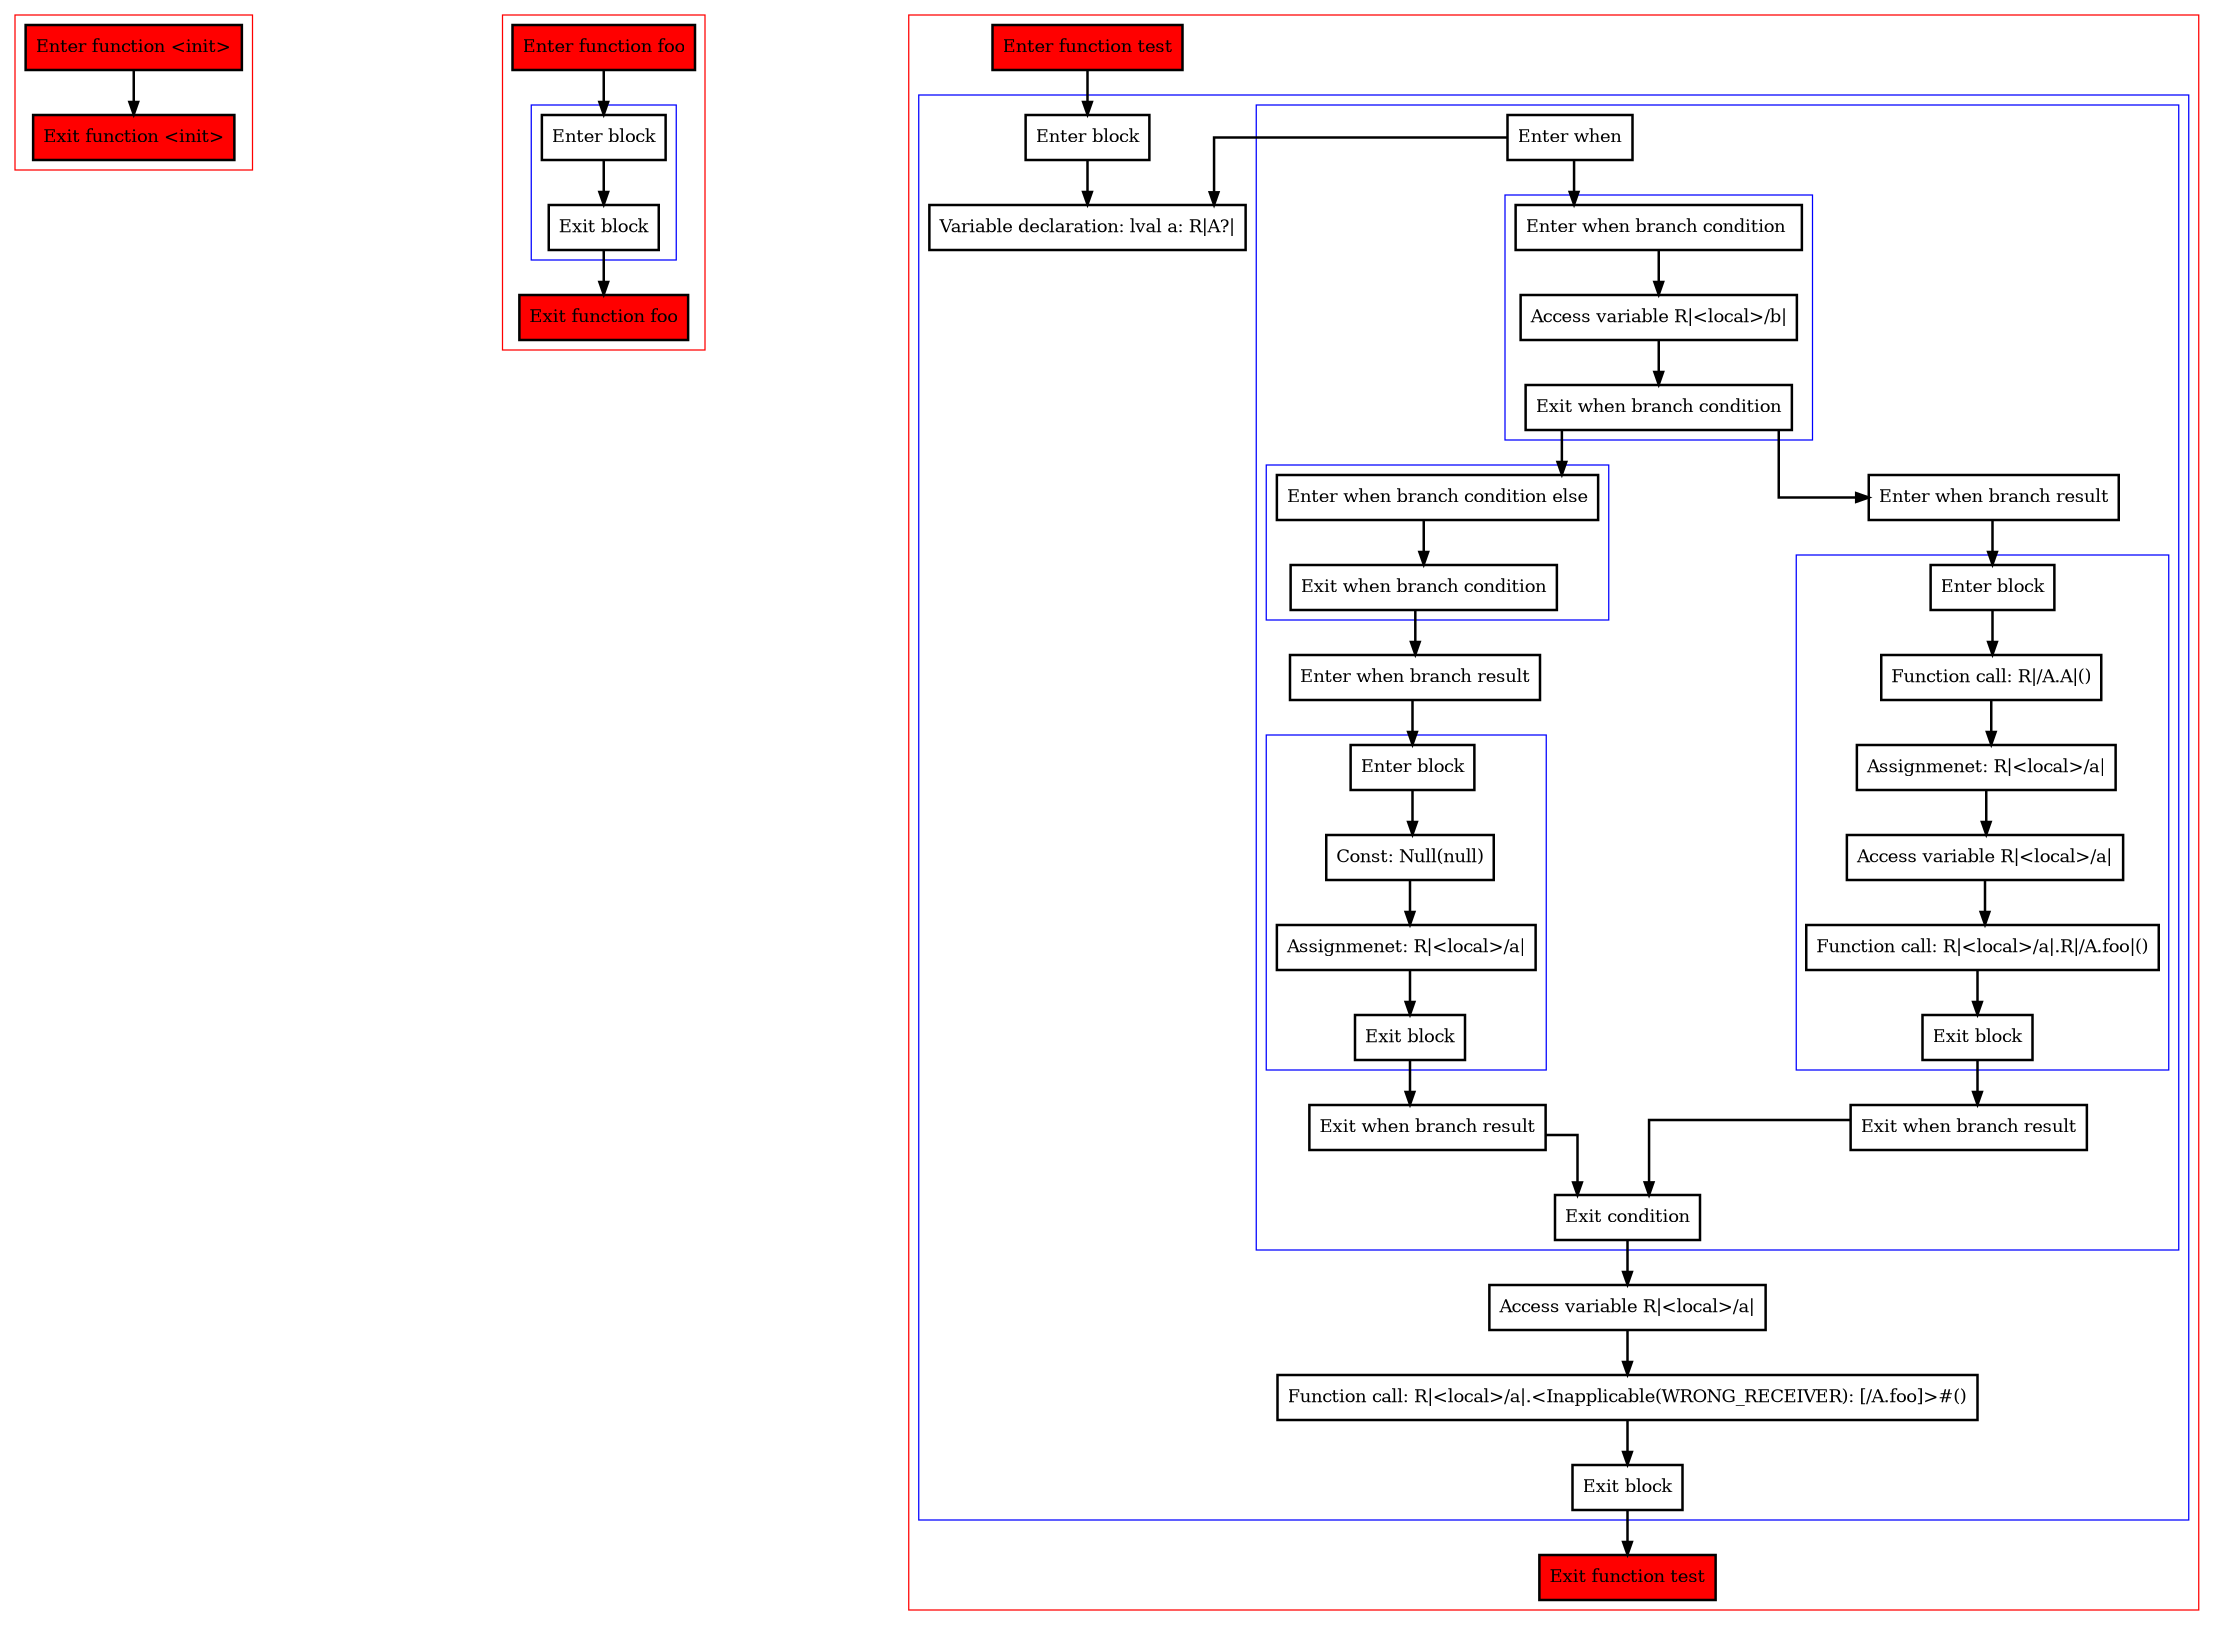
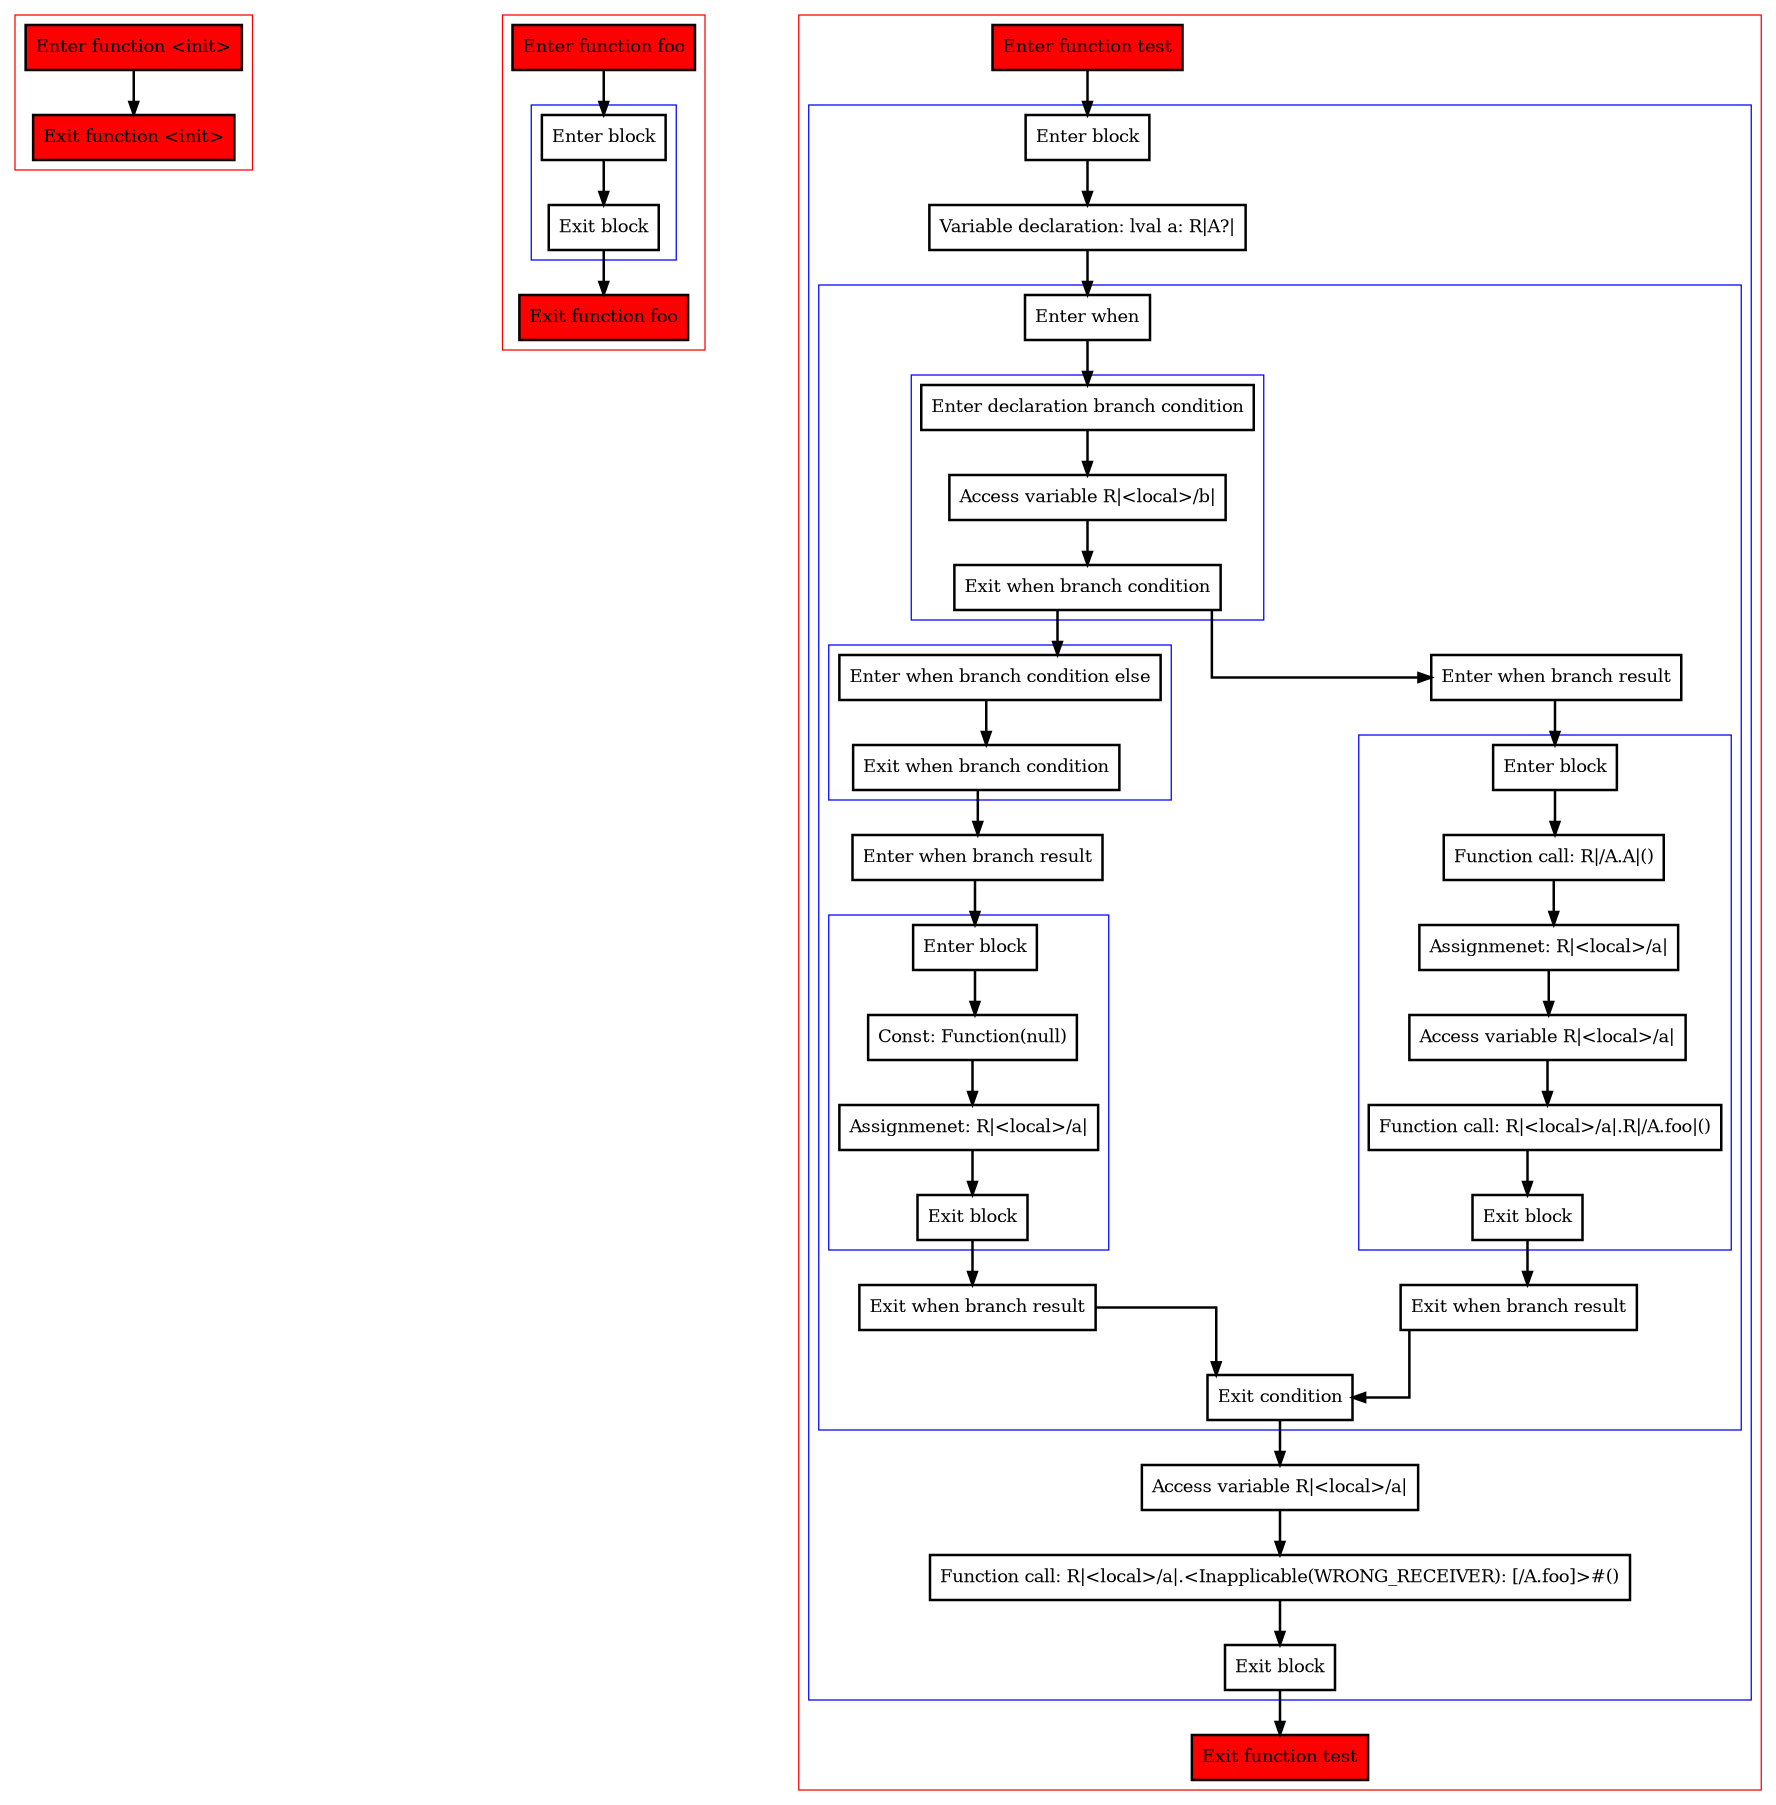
edge "Enter when" -> "Variable declaration: lval a: R|A?|": reversed
node "Enter when branch condition": label "Enter when branch condition" -> "Enter declaration branch condition"
node "Const: Null(null)": label "Const: Null(null)" -> "Const: Function(null)"
